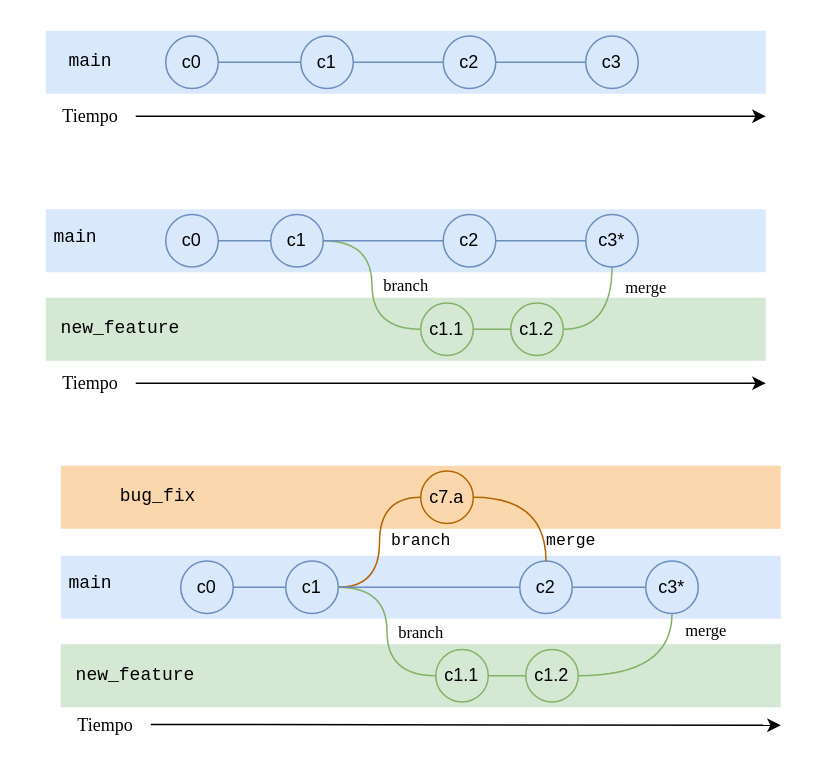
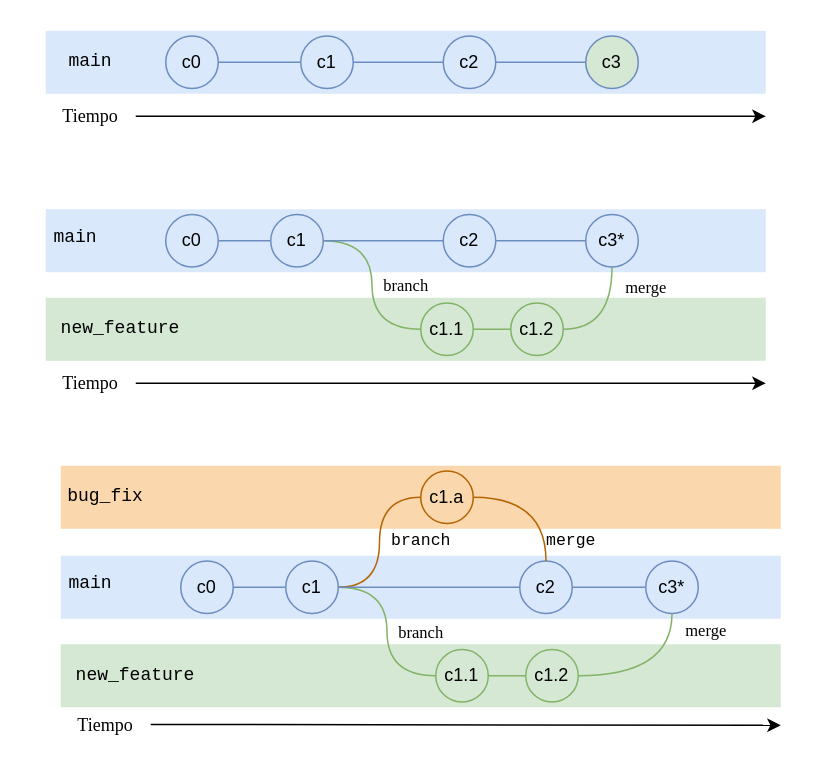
node "c3": fillcolor #dae8fc -> #d5e8d4
node "bug_fix": moved (158, 497) -> (106, 497)
node "c7.a": label "c7.a" -> "c1.a"
